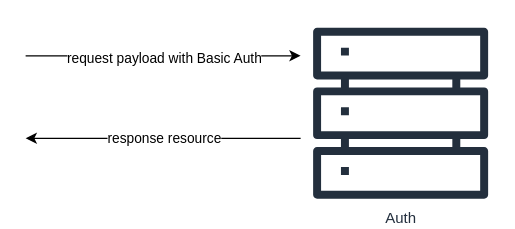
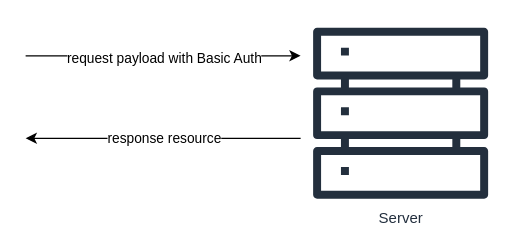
node "Auth": label "Auth" -> "Server"
